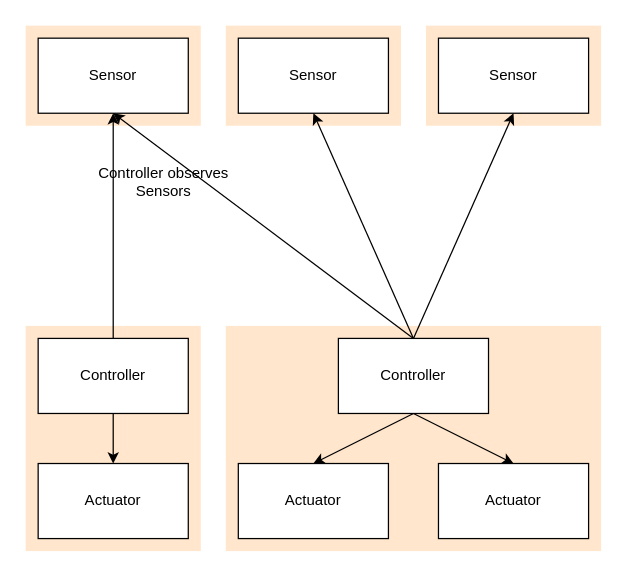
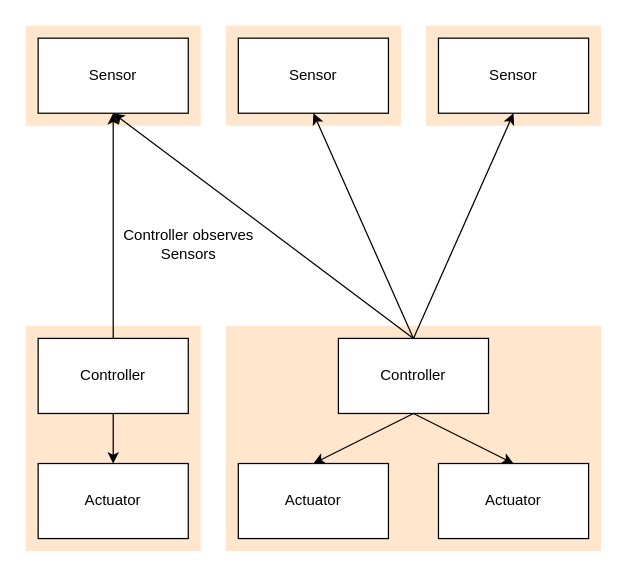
node "Controller observes Sensors": moved (163, 182) -> (188, 244)
